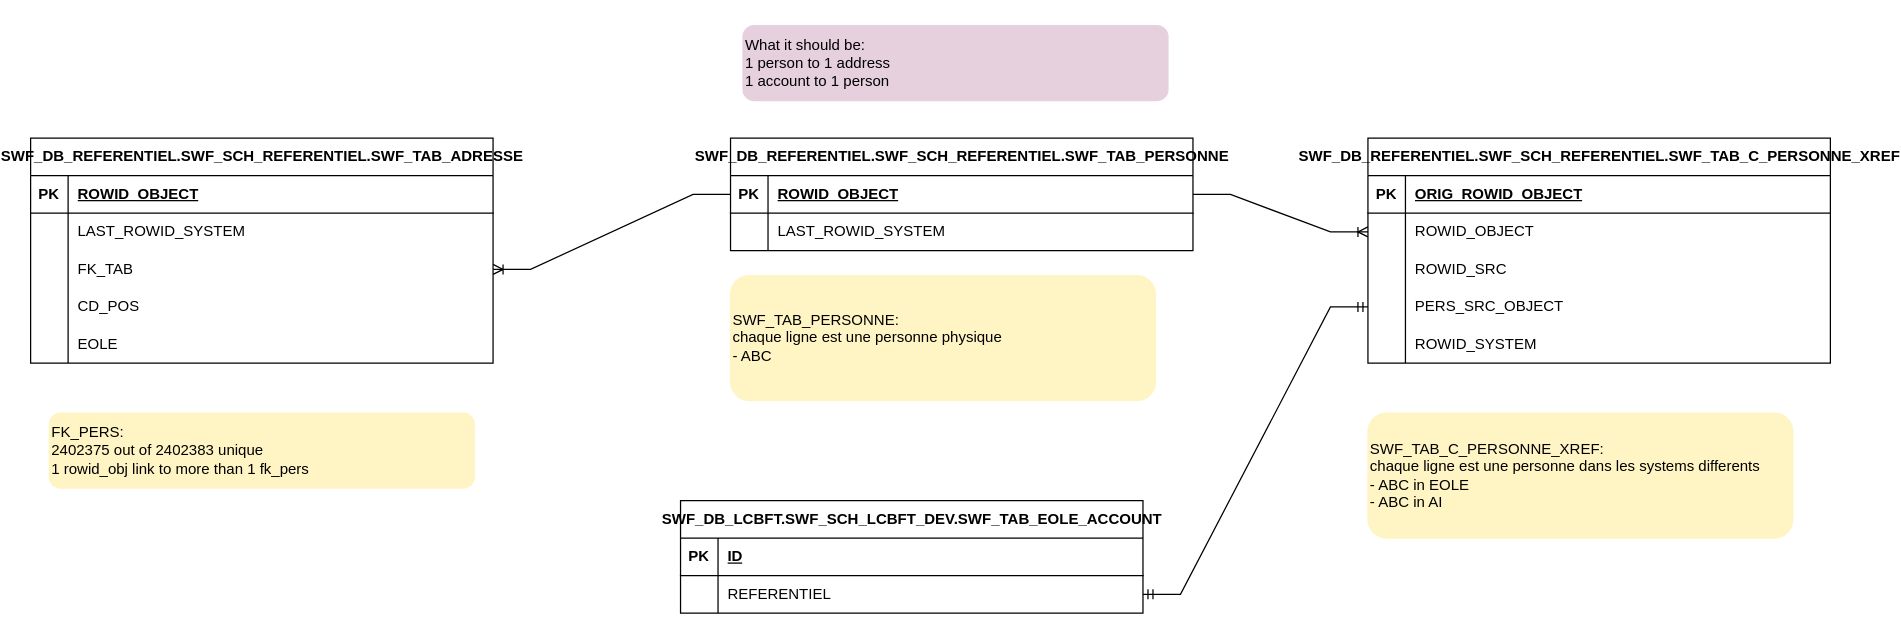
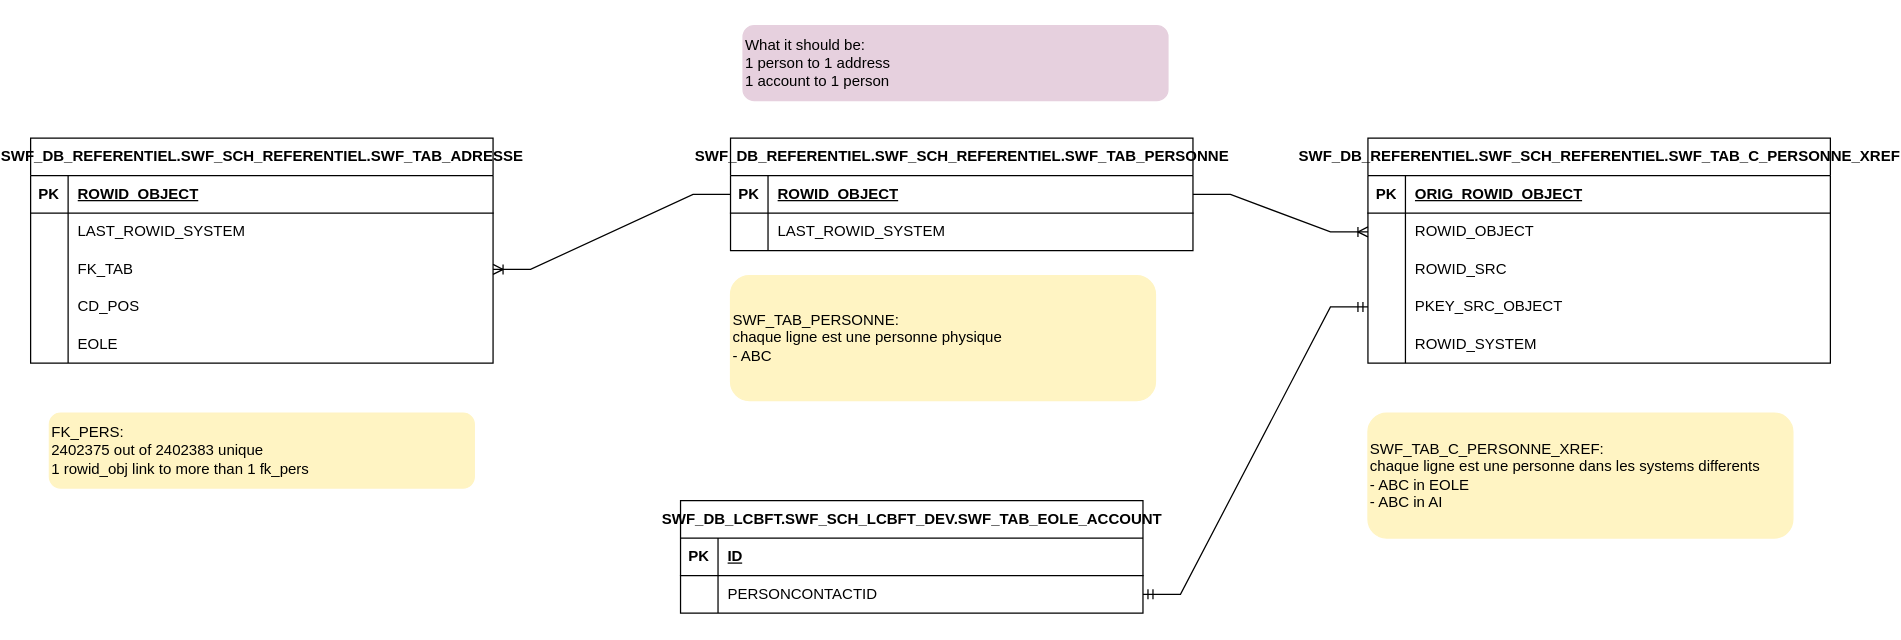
node "PERS_SRC_OBJECT": label "PERS_SRC_OBJECT" -> "PKEY_SRC_OBJECT"
node "REFERENTIEL": label "REFERENTIEL" -> "PERSONCONTACTID"
